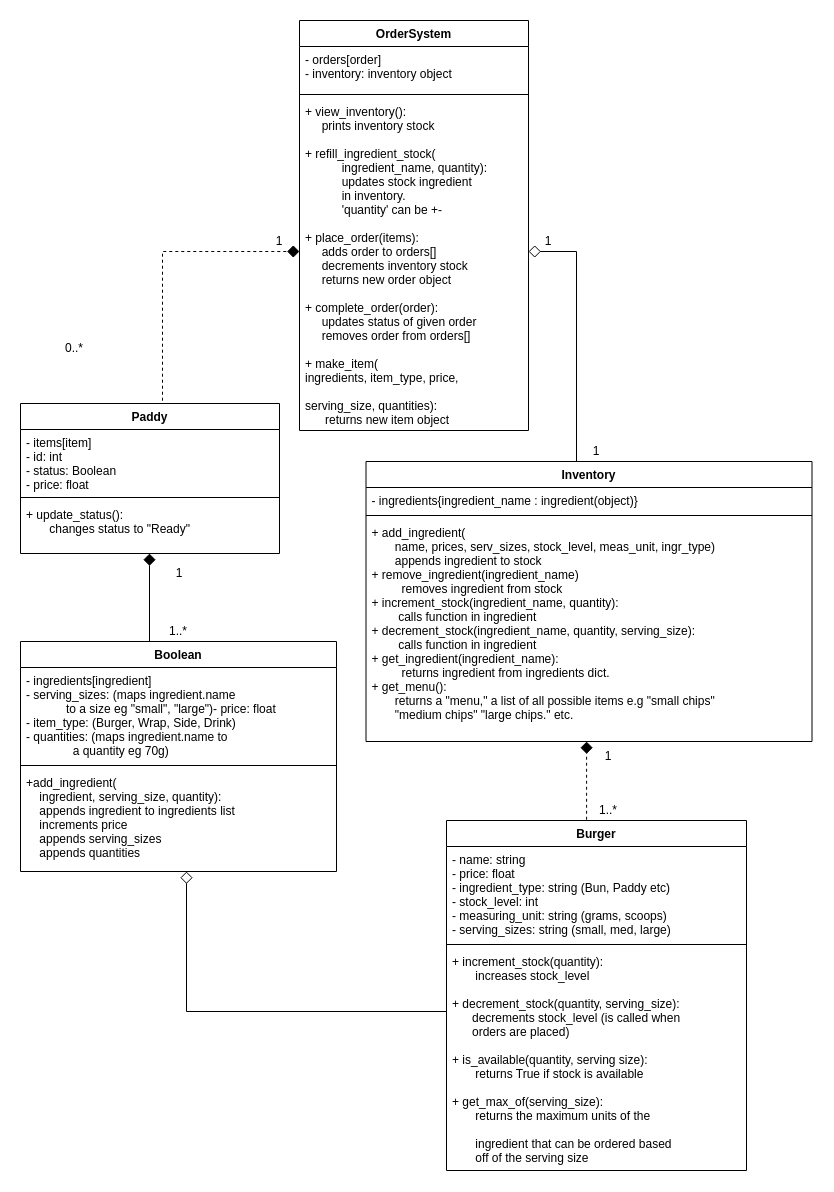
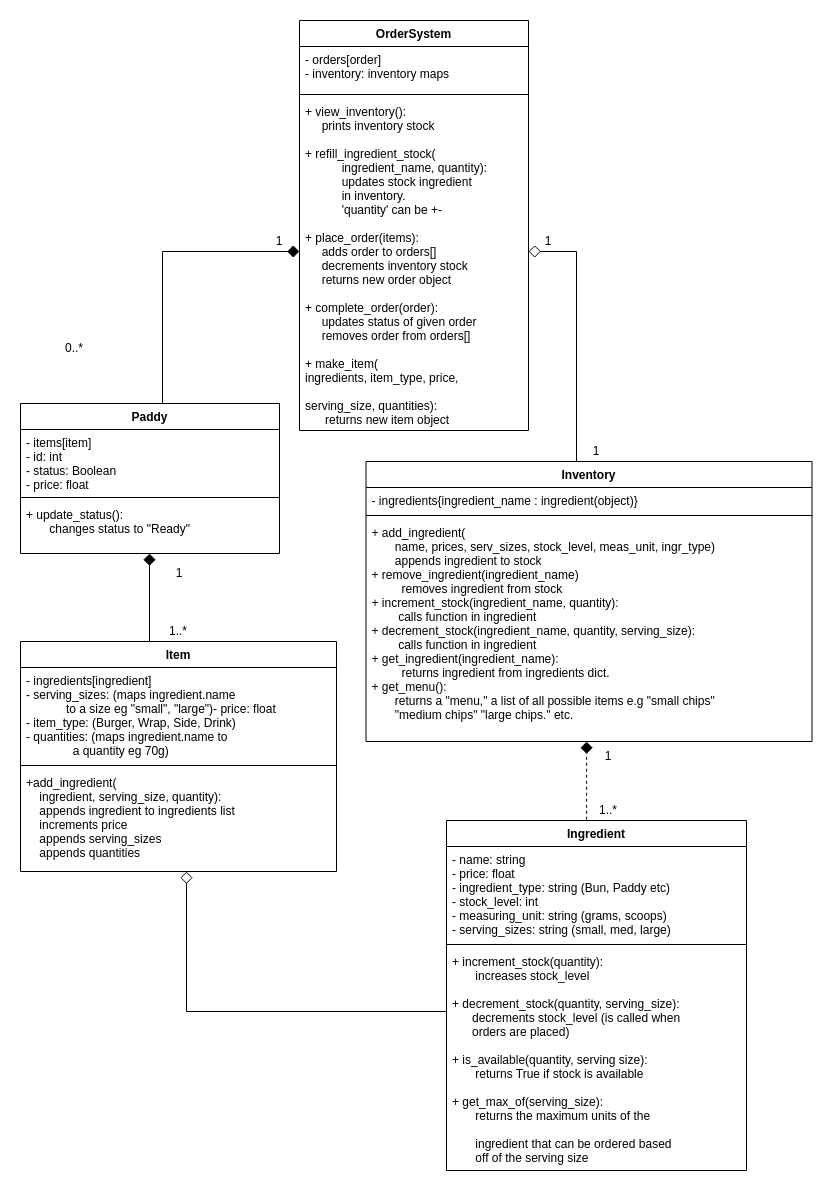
node "- orders[order] - inventory: inventory object": label "- orders[order] - inventory: inventory object" -> "- orders[order] - inventory: inventory maps"
edge "Paddy" -> "OrderSystem": style dashed -> solid
node "Boolean": label "Boolean" -> "Item"
node "Burger": label "Burger" -> "Ingredient"
